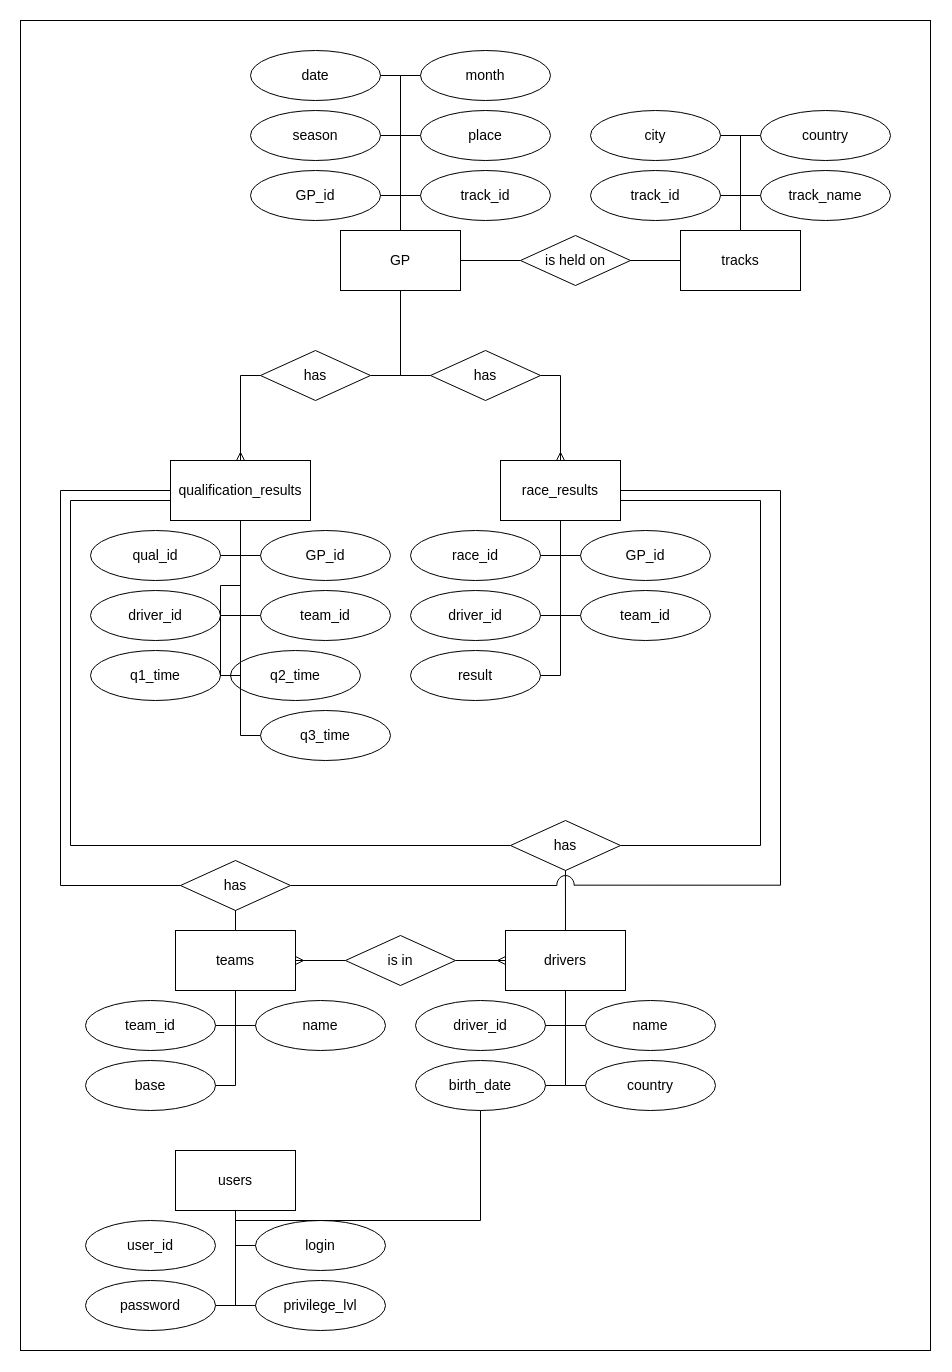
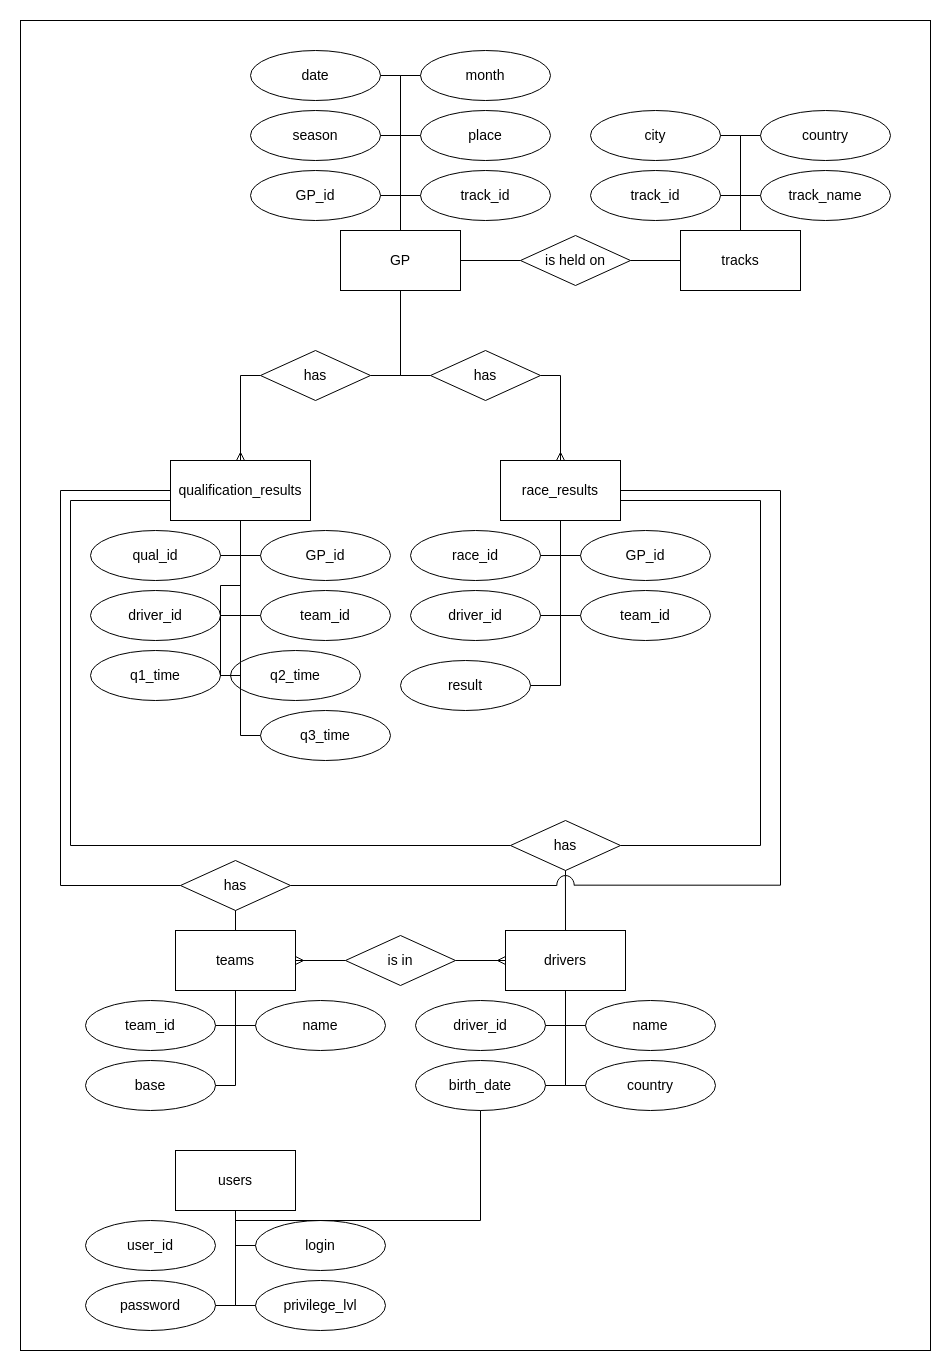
node "result": moved (476, 676) -> (466, 686)
